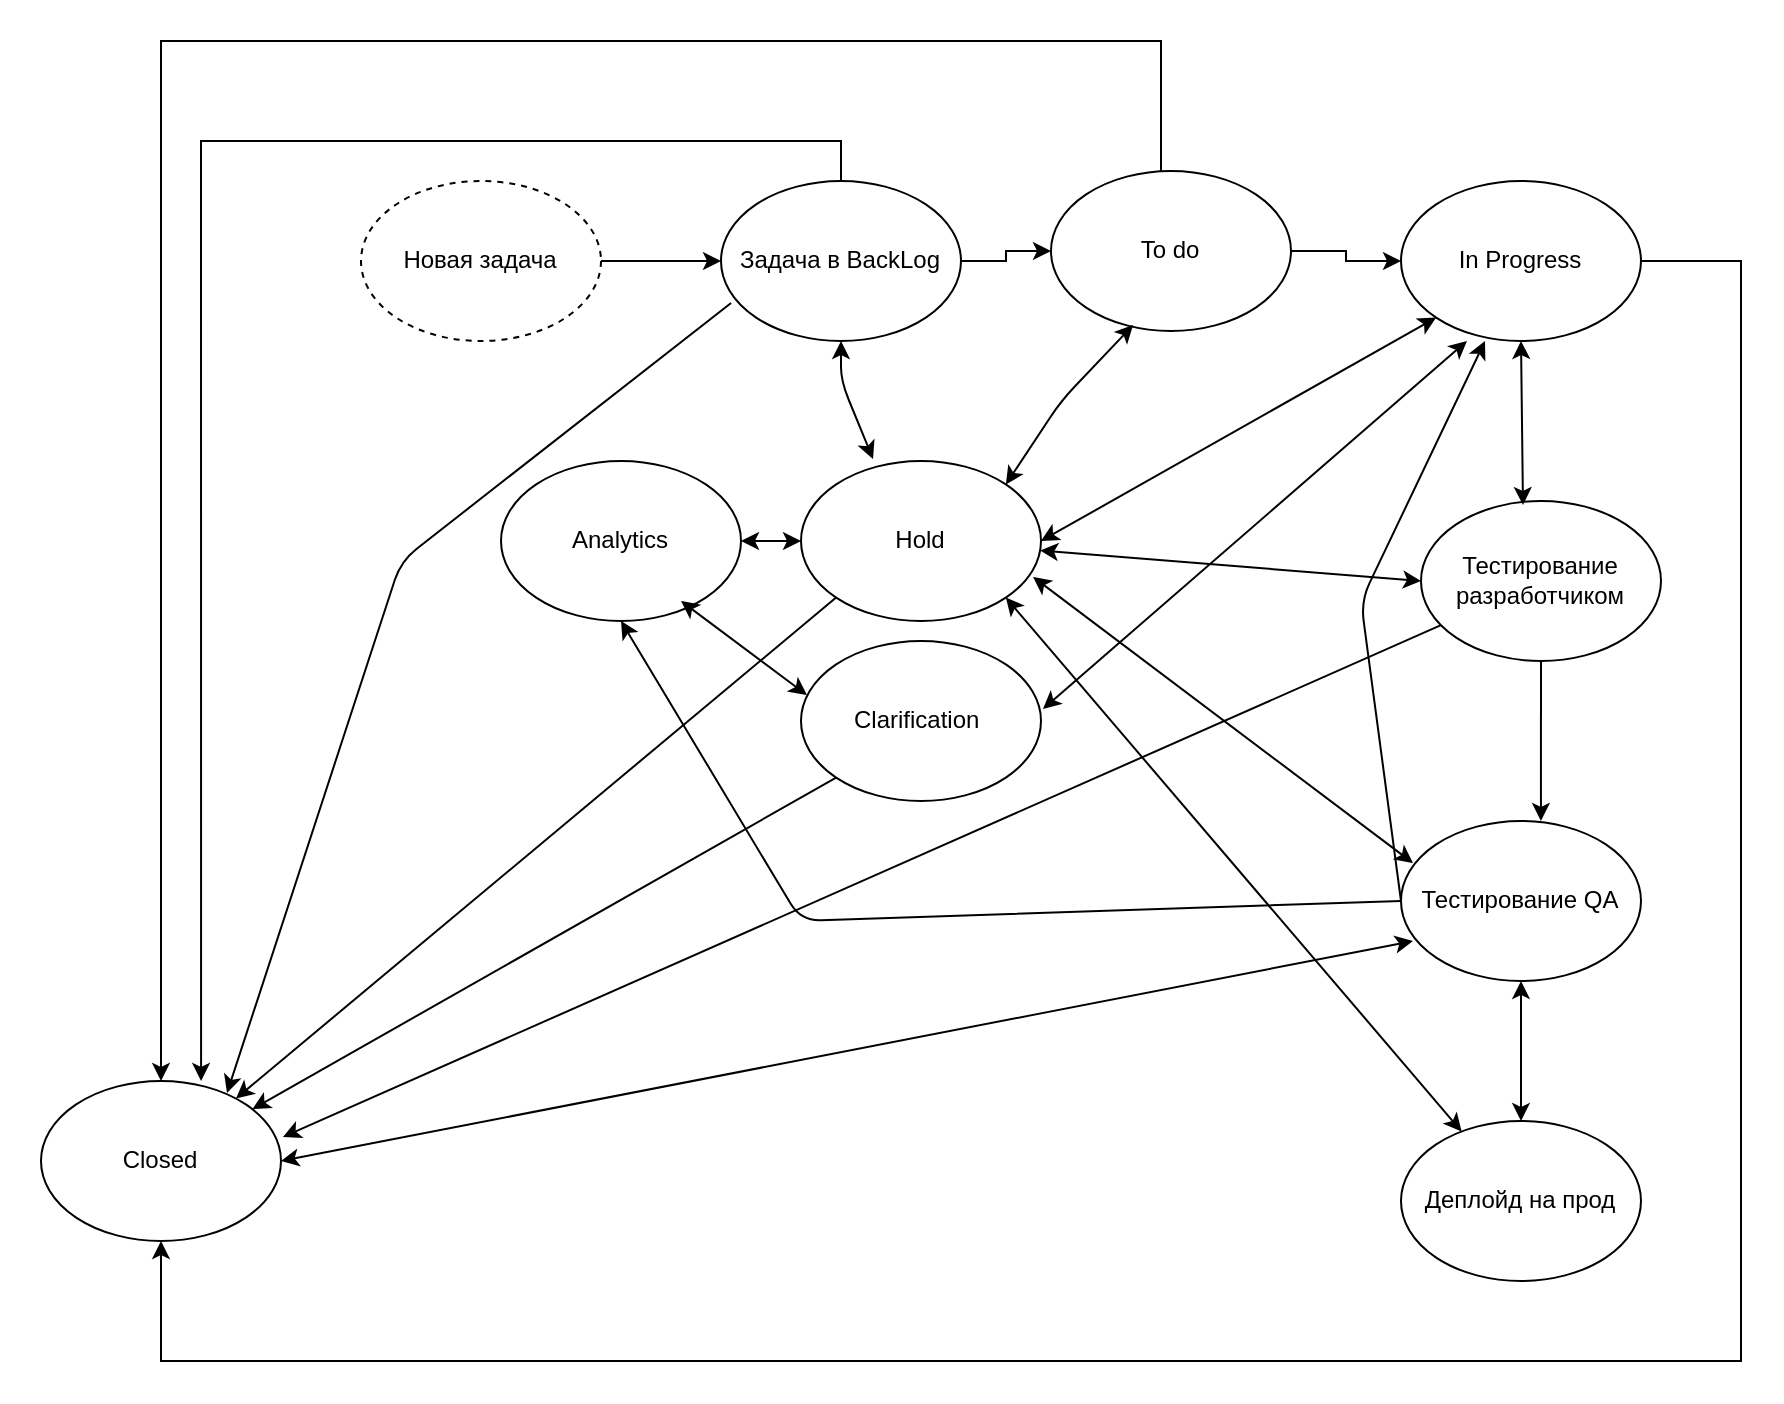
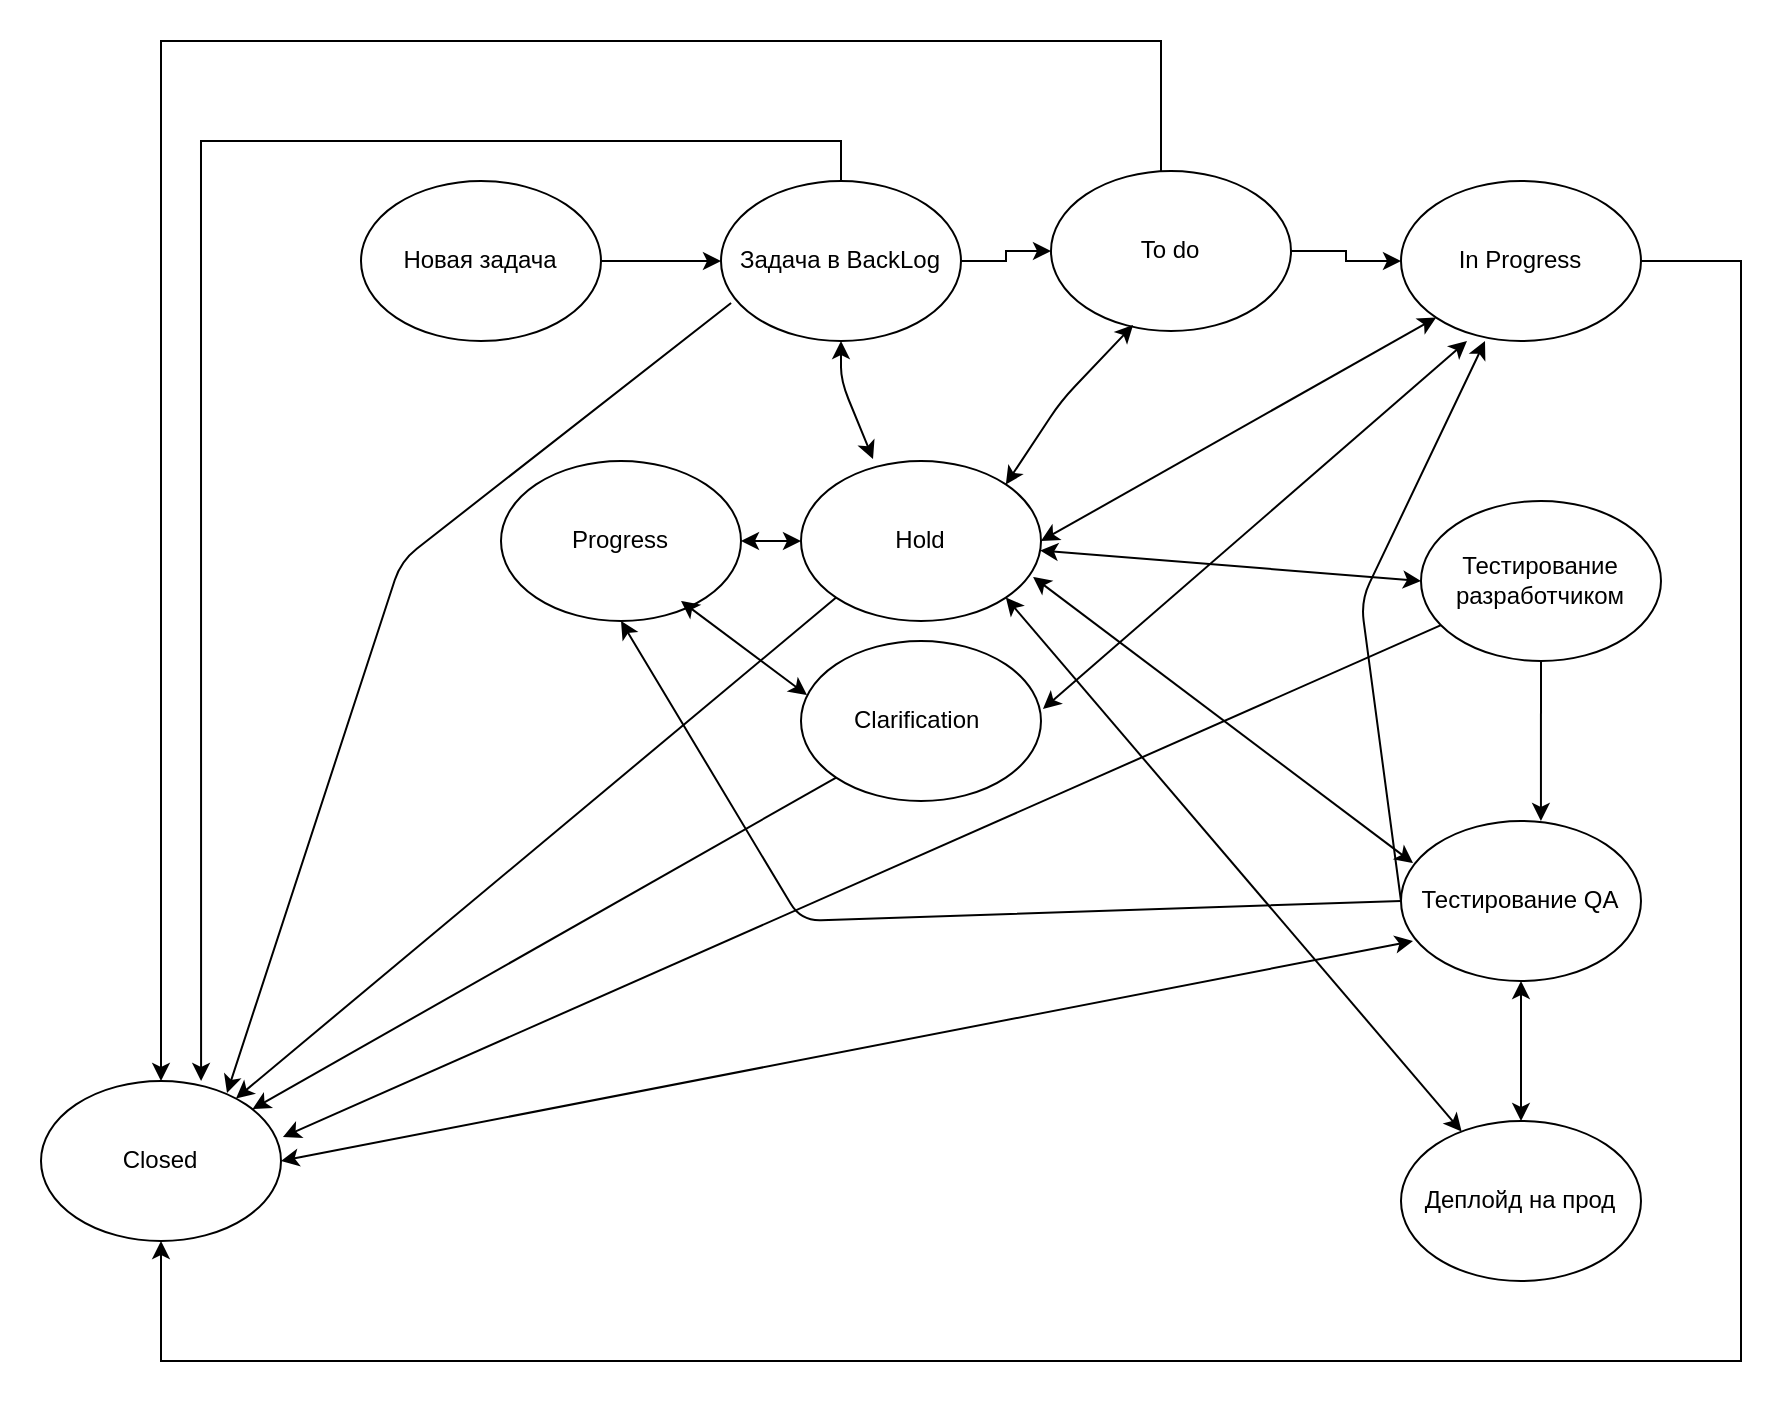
node "Новая задача": style dashed -> solid
edge "In Progress" -- "Тестирование разработчиком": removed
node "Analytics": label "Analytics" -> "Progress"
